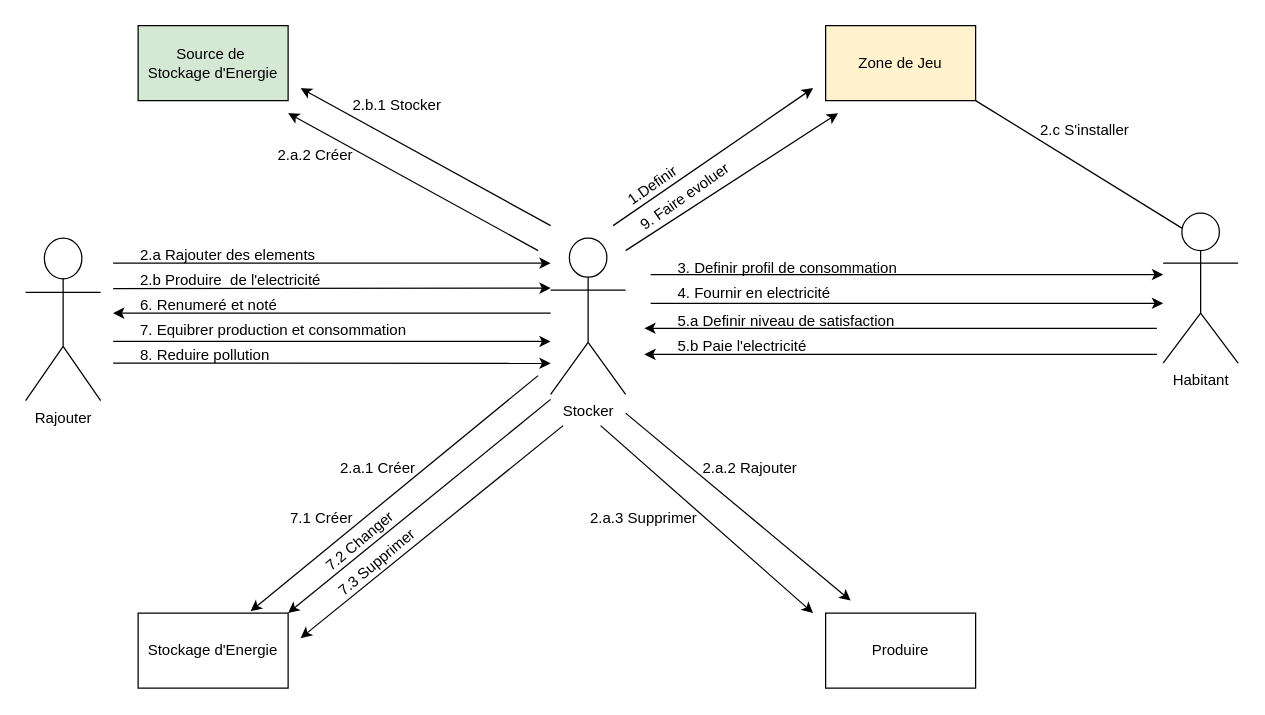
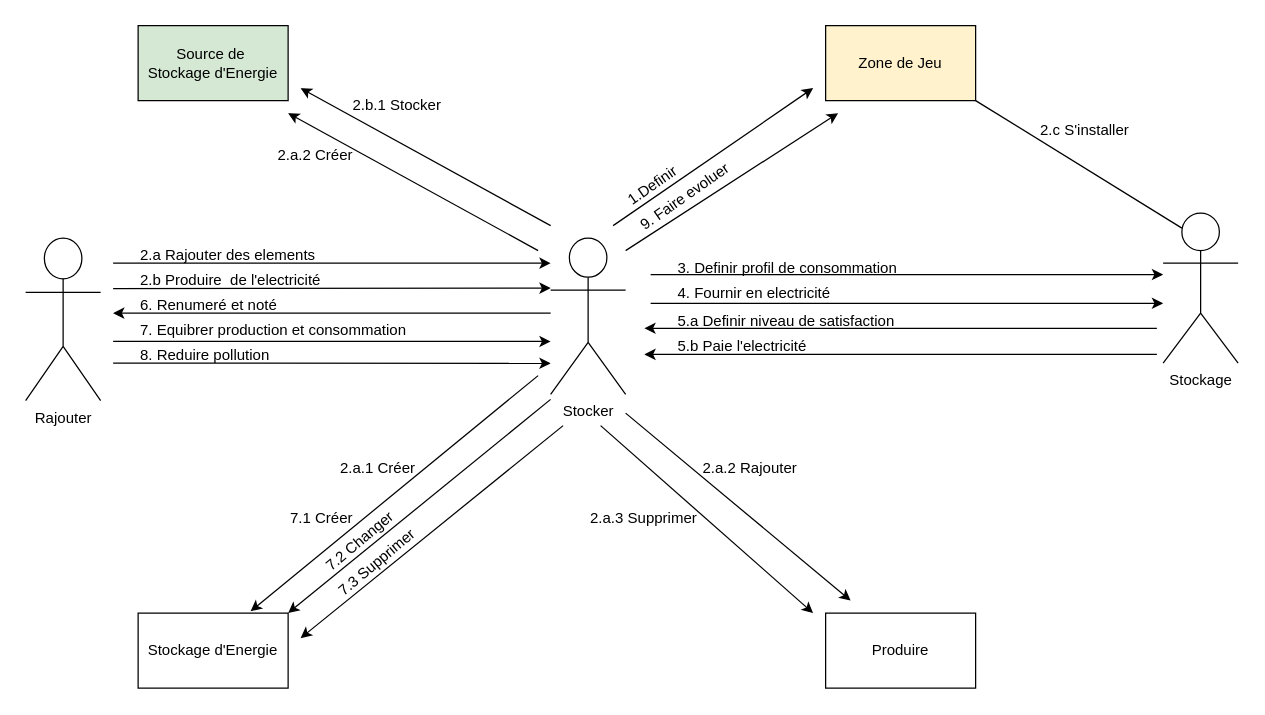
node "Habitant": label "Habitant" -> "Stockage"
